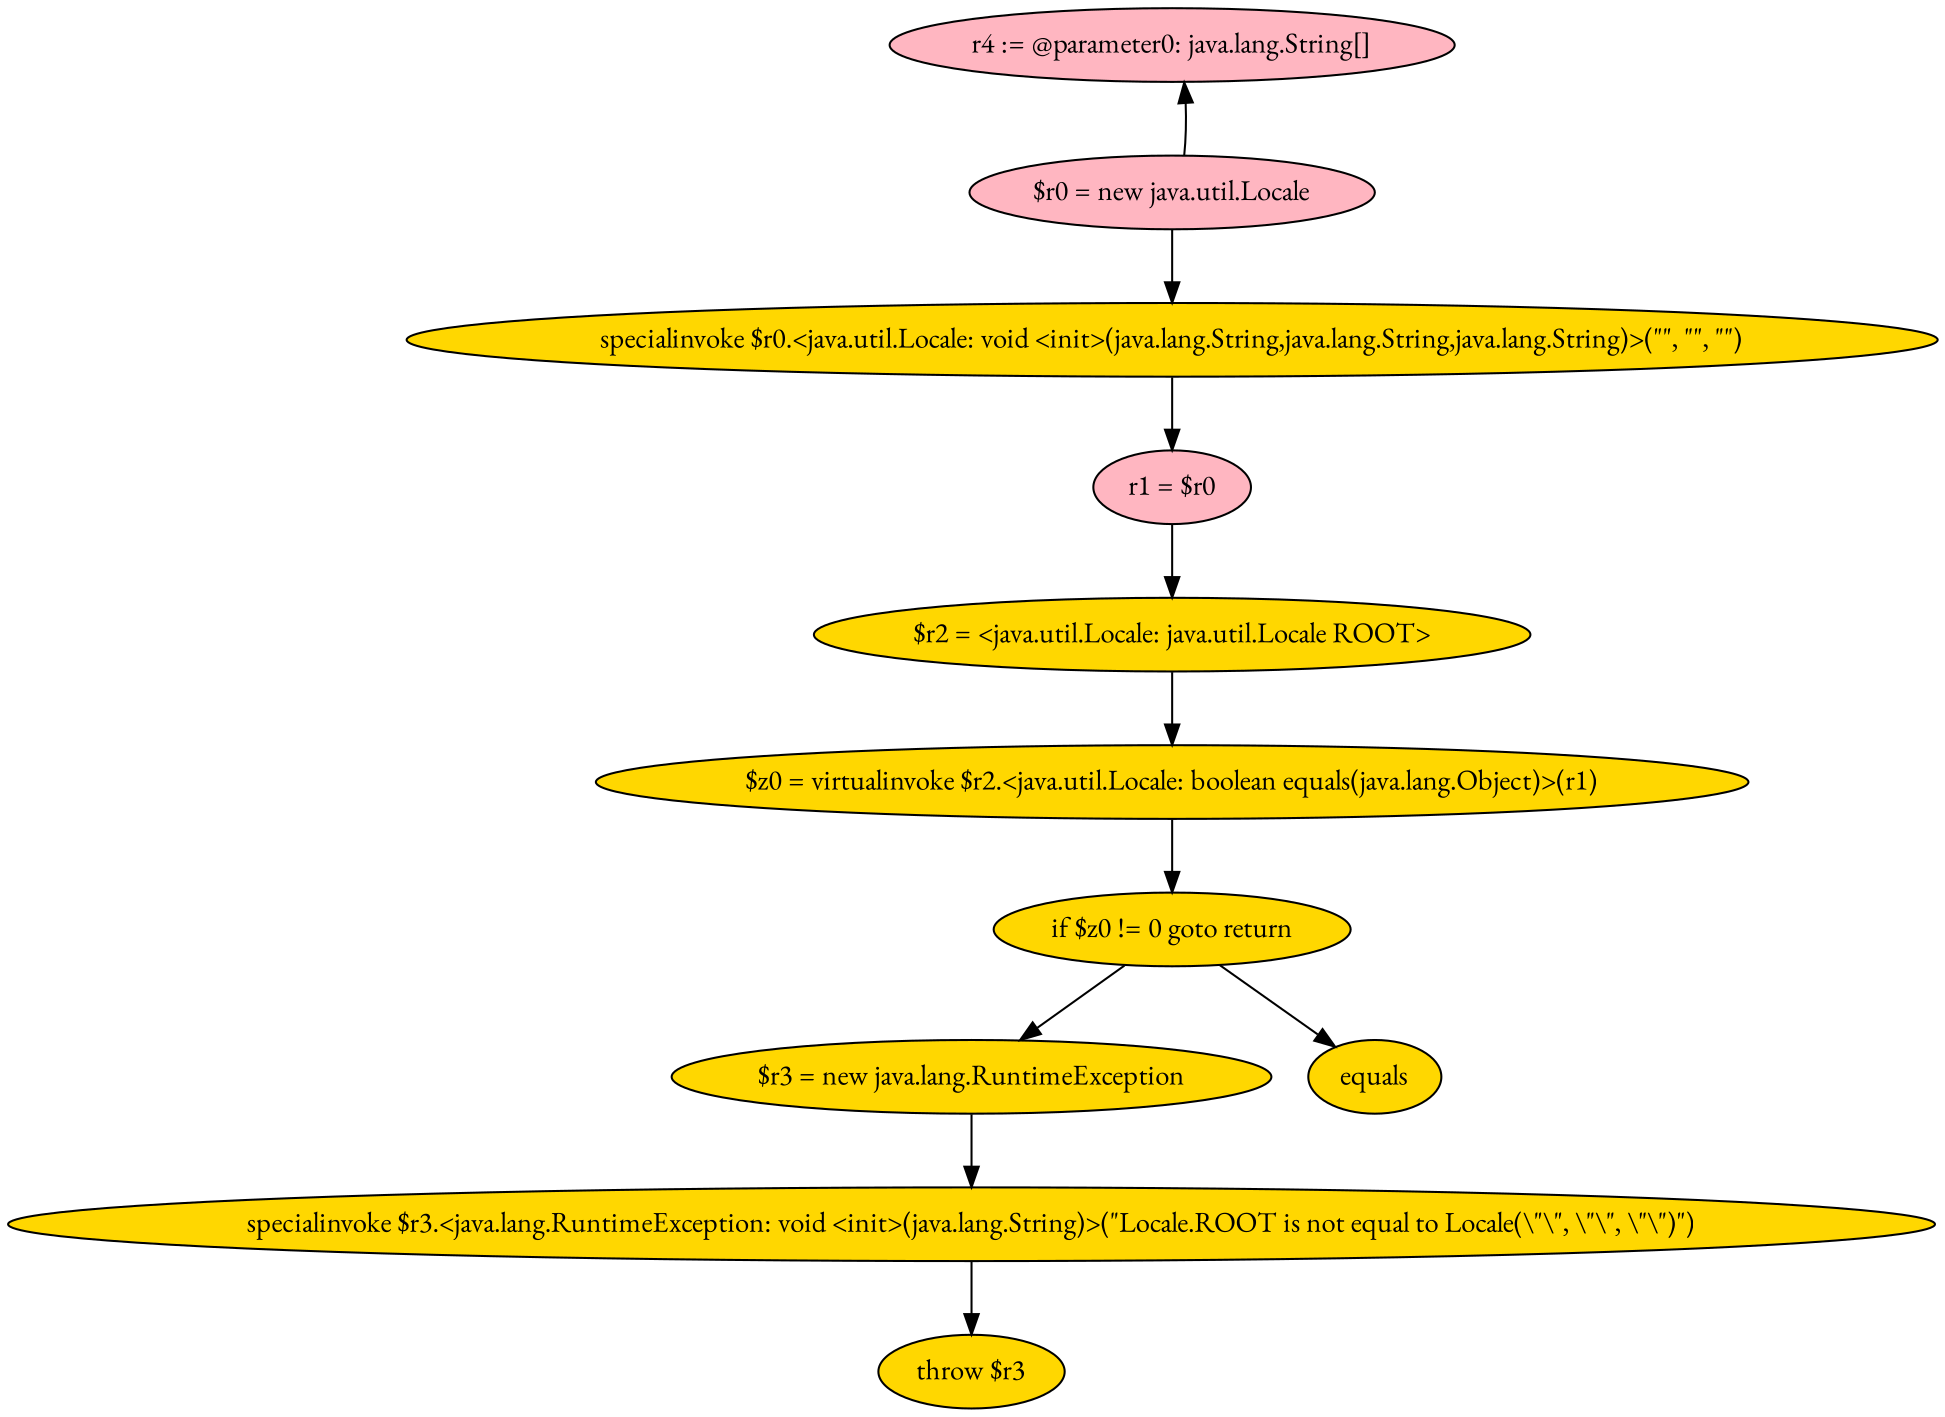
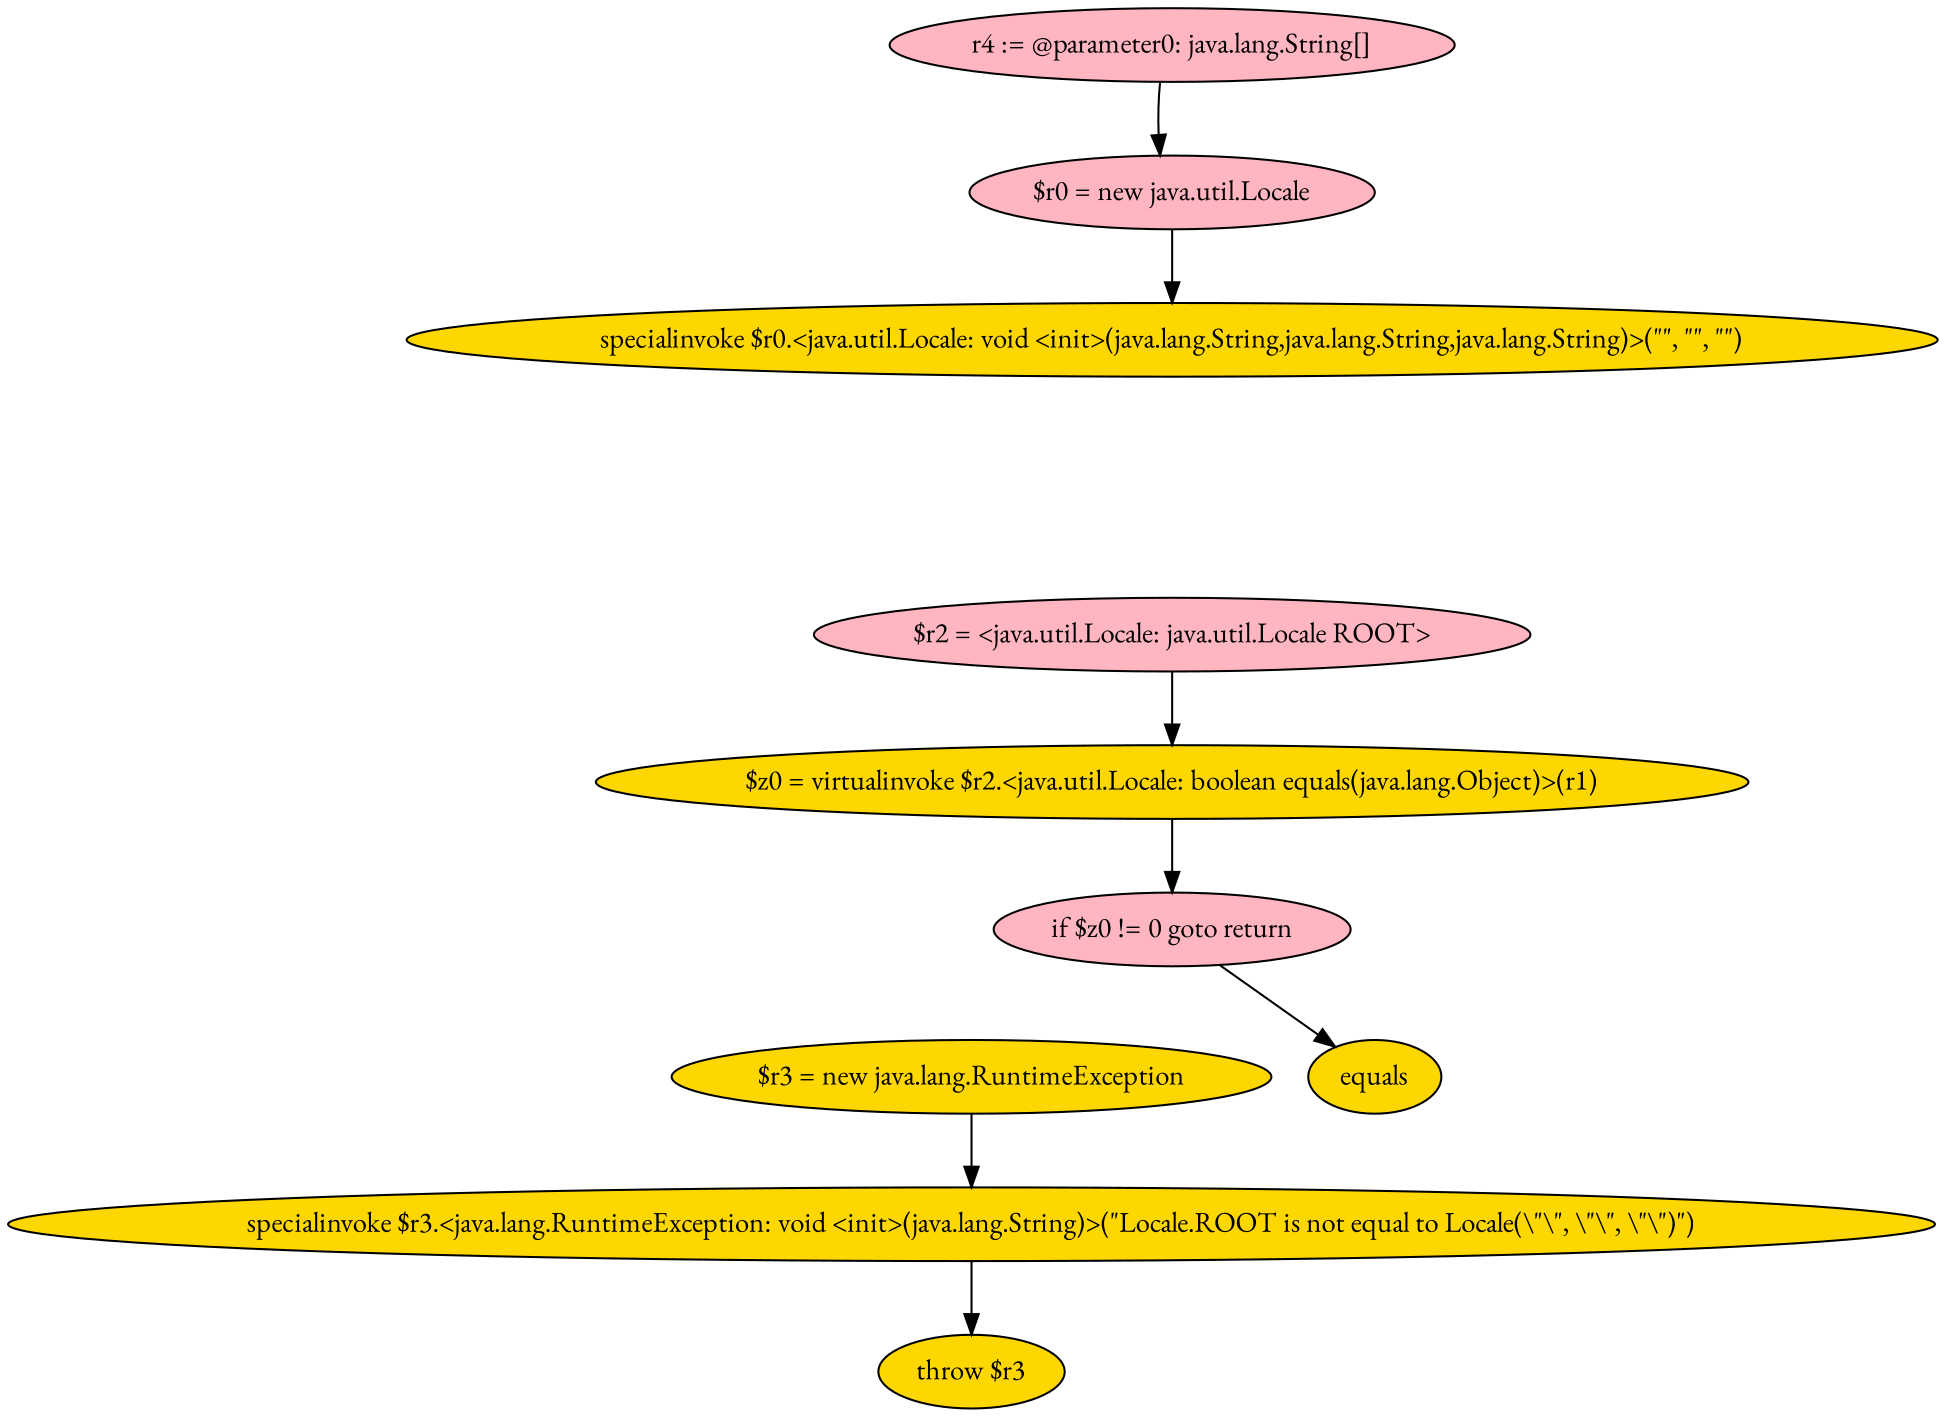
edge "$r0 = new java.util.Locale" -> "r4 := @parameter0: java.lang.String[]": reversed
node "r1 = $r0": removed
node "$r2 = <java.util.Locale: java.util.Locale ROOT>": fillcolor gold -> lightpink
node "if $z0 != 0 goto return": fillcolor gold -> lightpink
edge "if $z0 != 0 goto return" -> "$r3 = new java.lang.RuntimeException": removed
